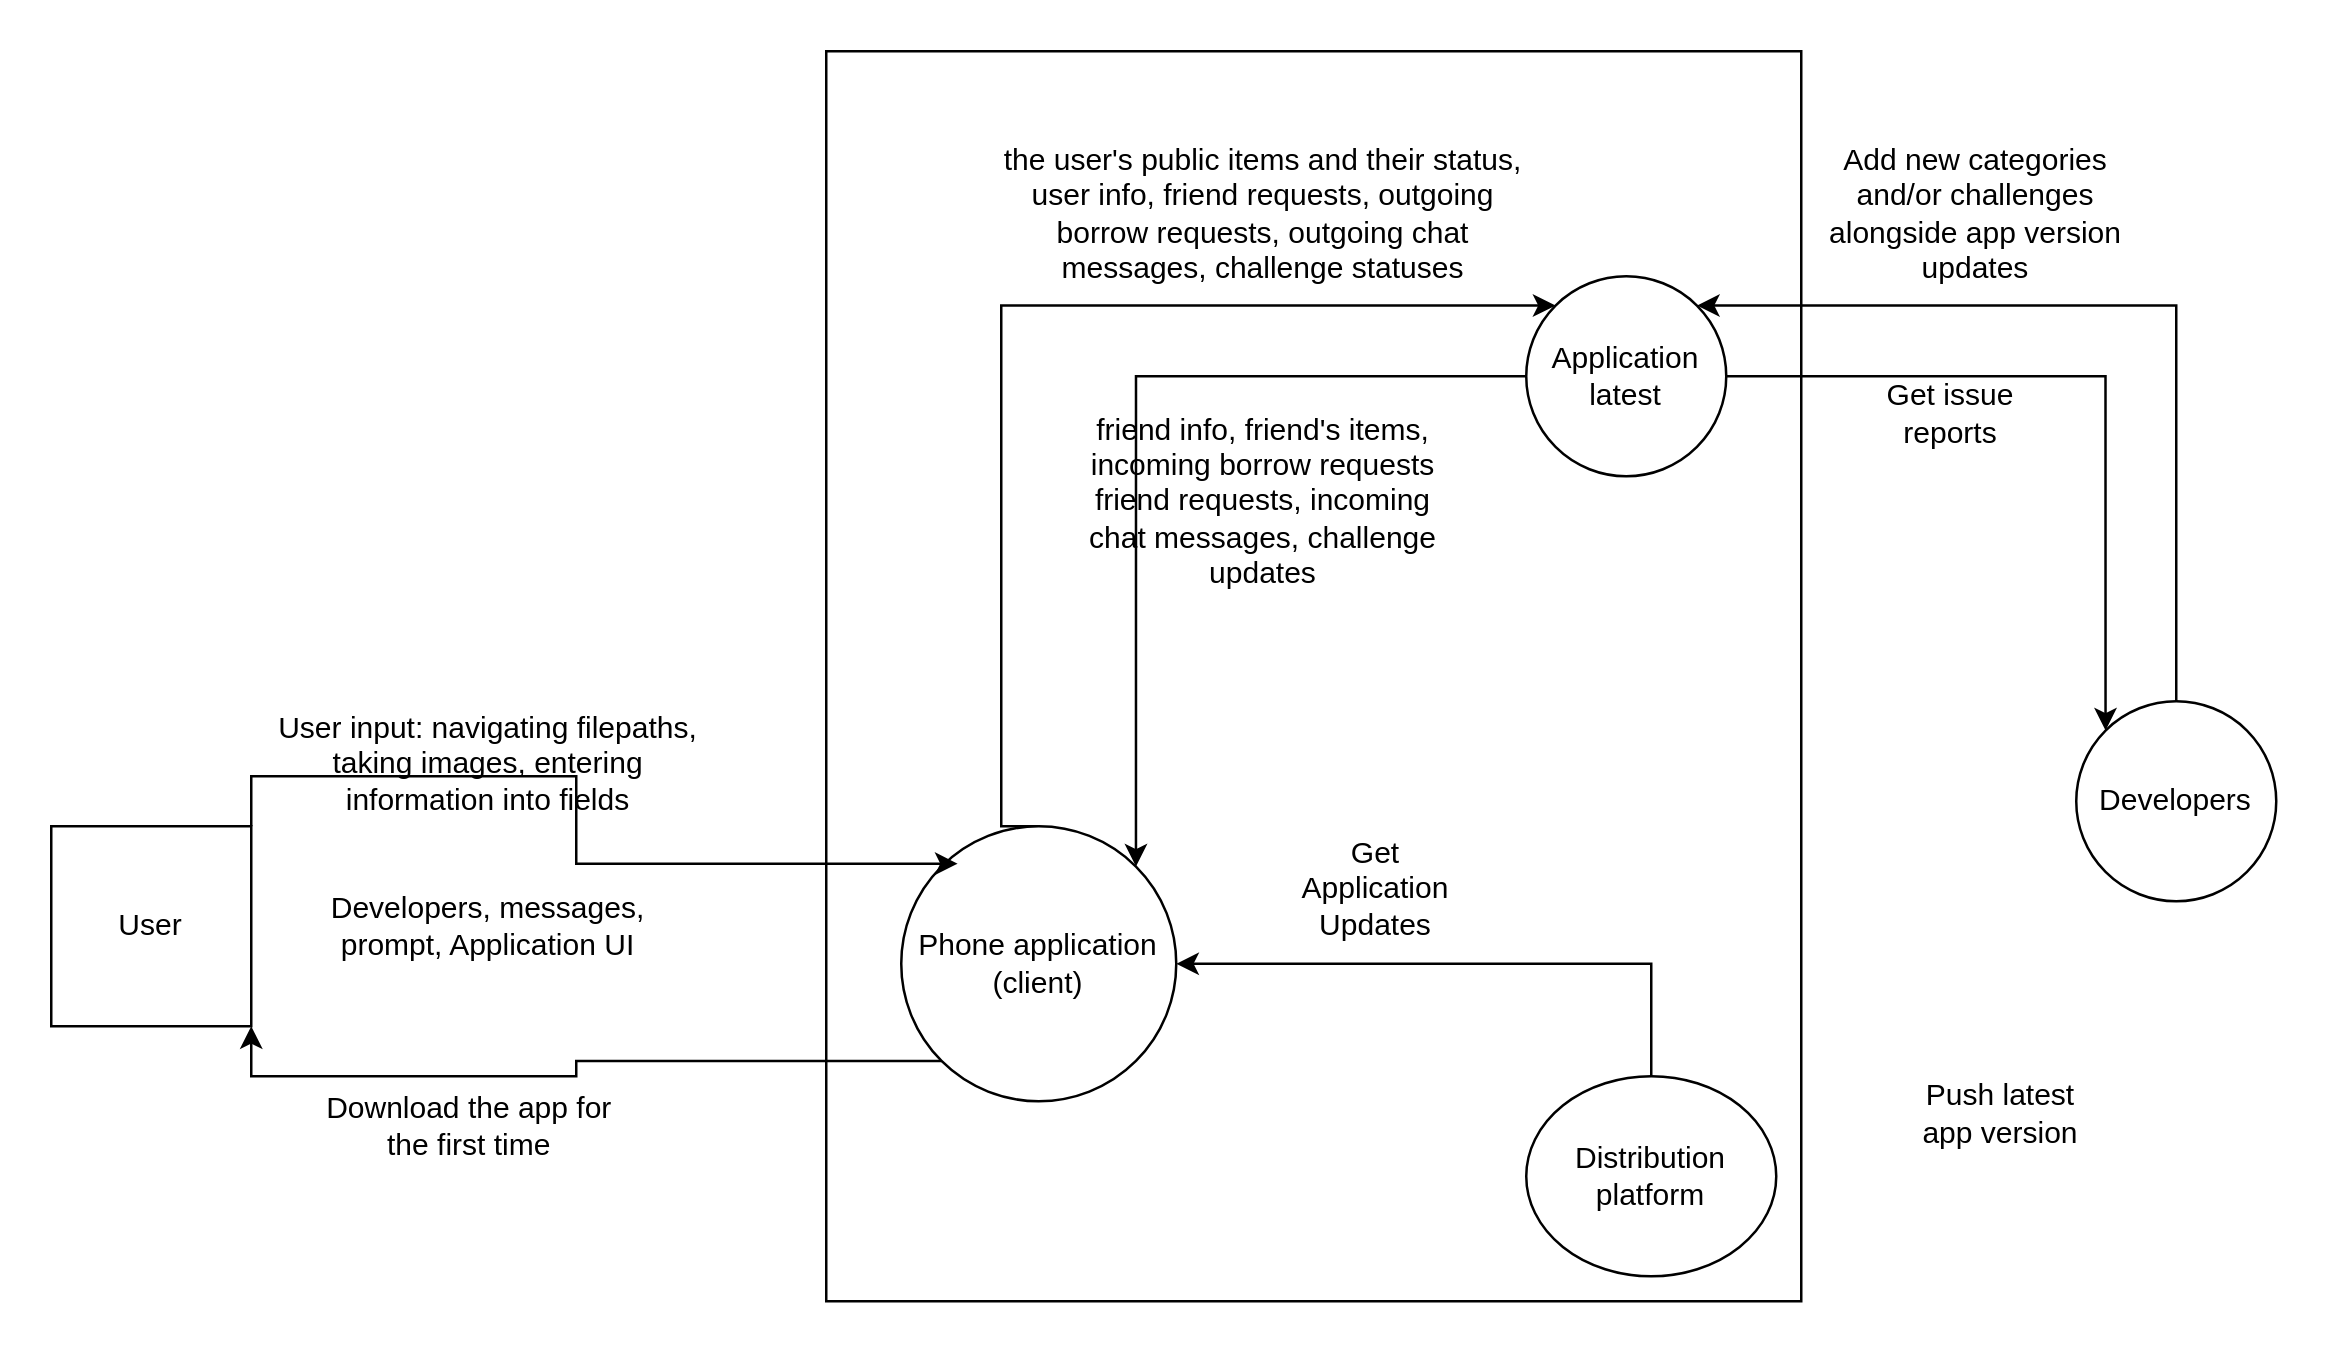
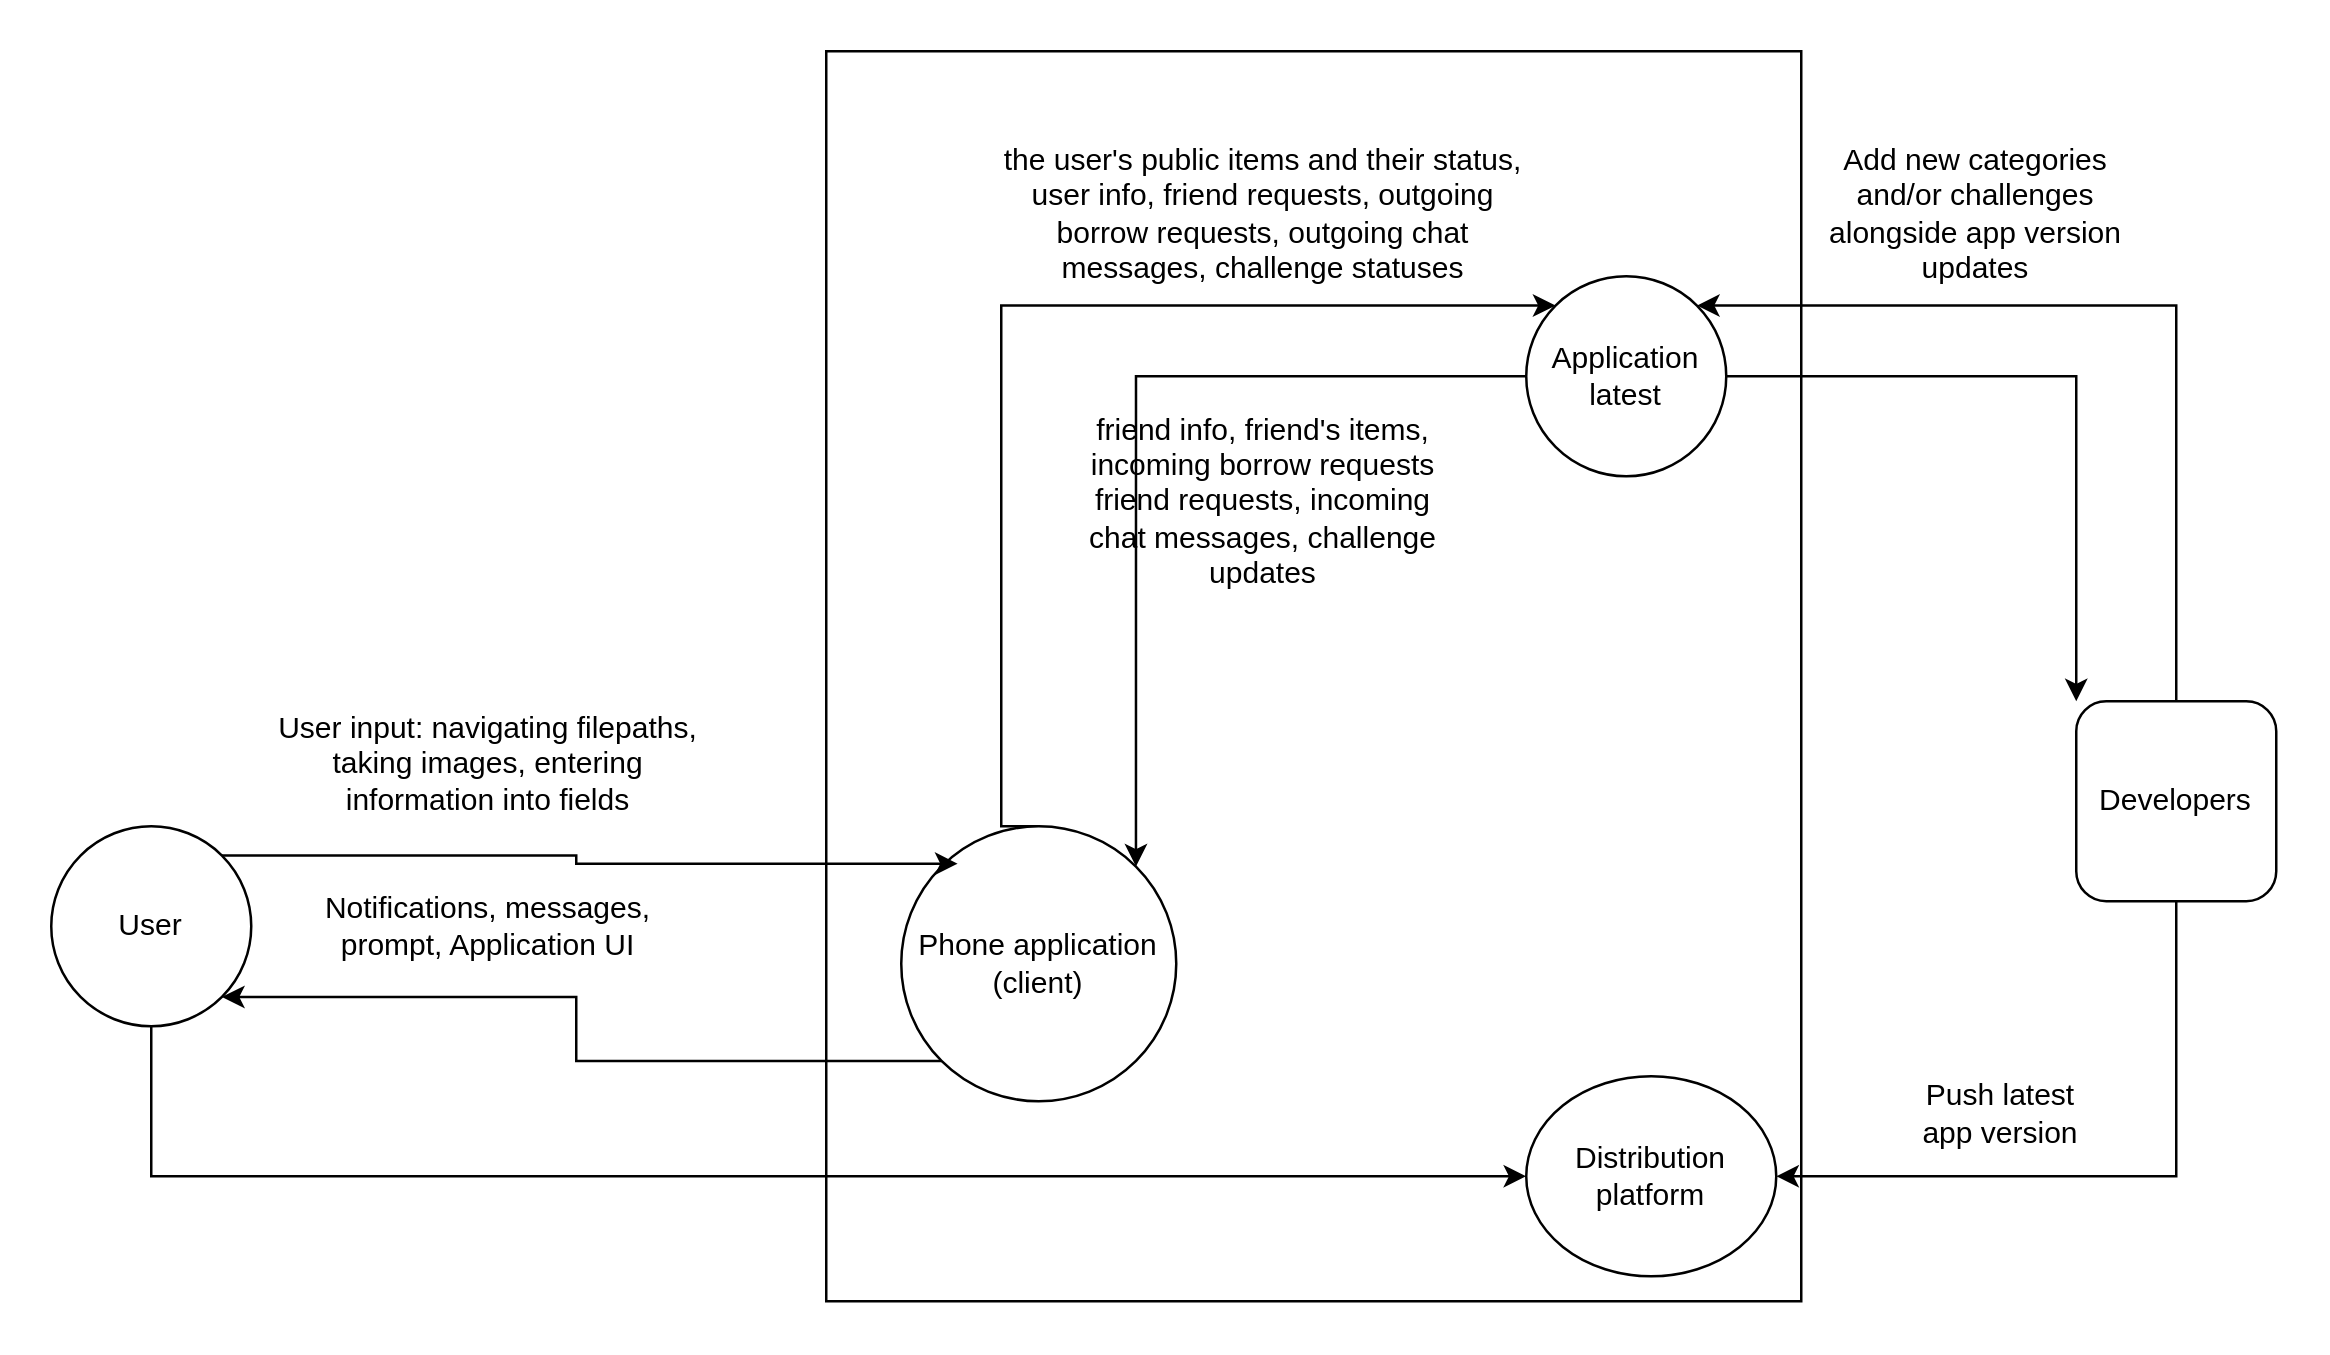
node "Get issue reports": removed
node "Developers": shape ellipse -> rounded rectangle
node "Get Application Updates": removed
node "User": shape rectangle -> ellipse
node "Developers, messages, prompt, Application UI": label "Developers, messages, prompt, Application UI" -> "Notifications, messages, prompt, Application UI"
edge "Distribution platform" -> "Phone application (client)": removed
node "Download the app for the first time": removed
edge "User" -> "Distribution platform": added
edge "Developers" -> "Distribution platform": added
